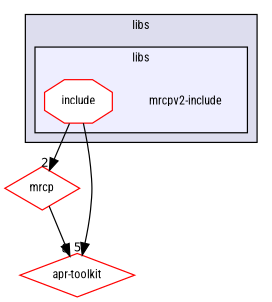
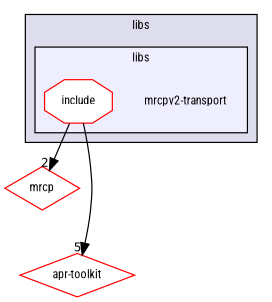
node "mrcpv2-include": label "mrcpv2-include" -> "mrcpv2-transport"
edge "mrcp" -> "apr-toolkit": removed
